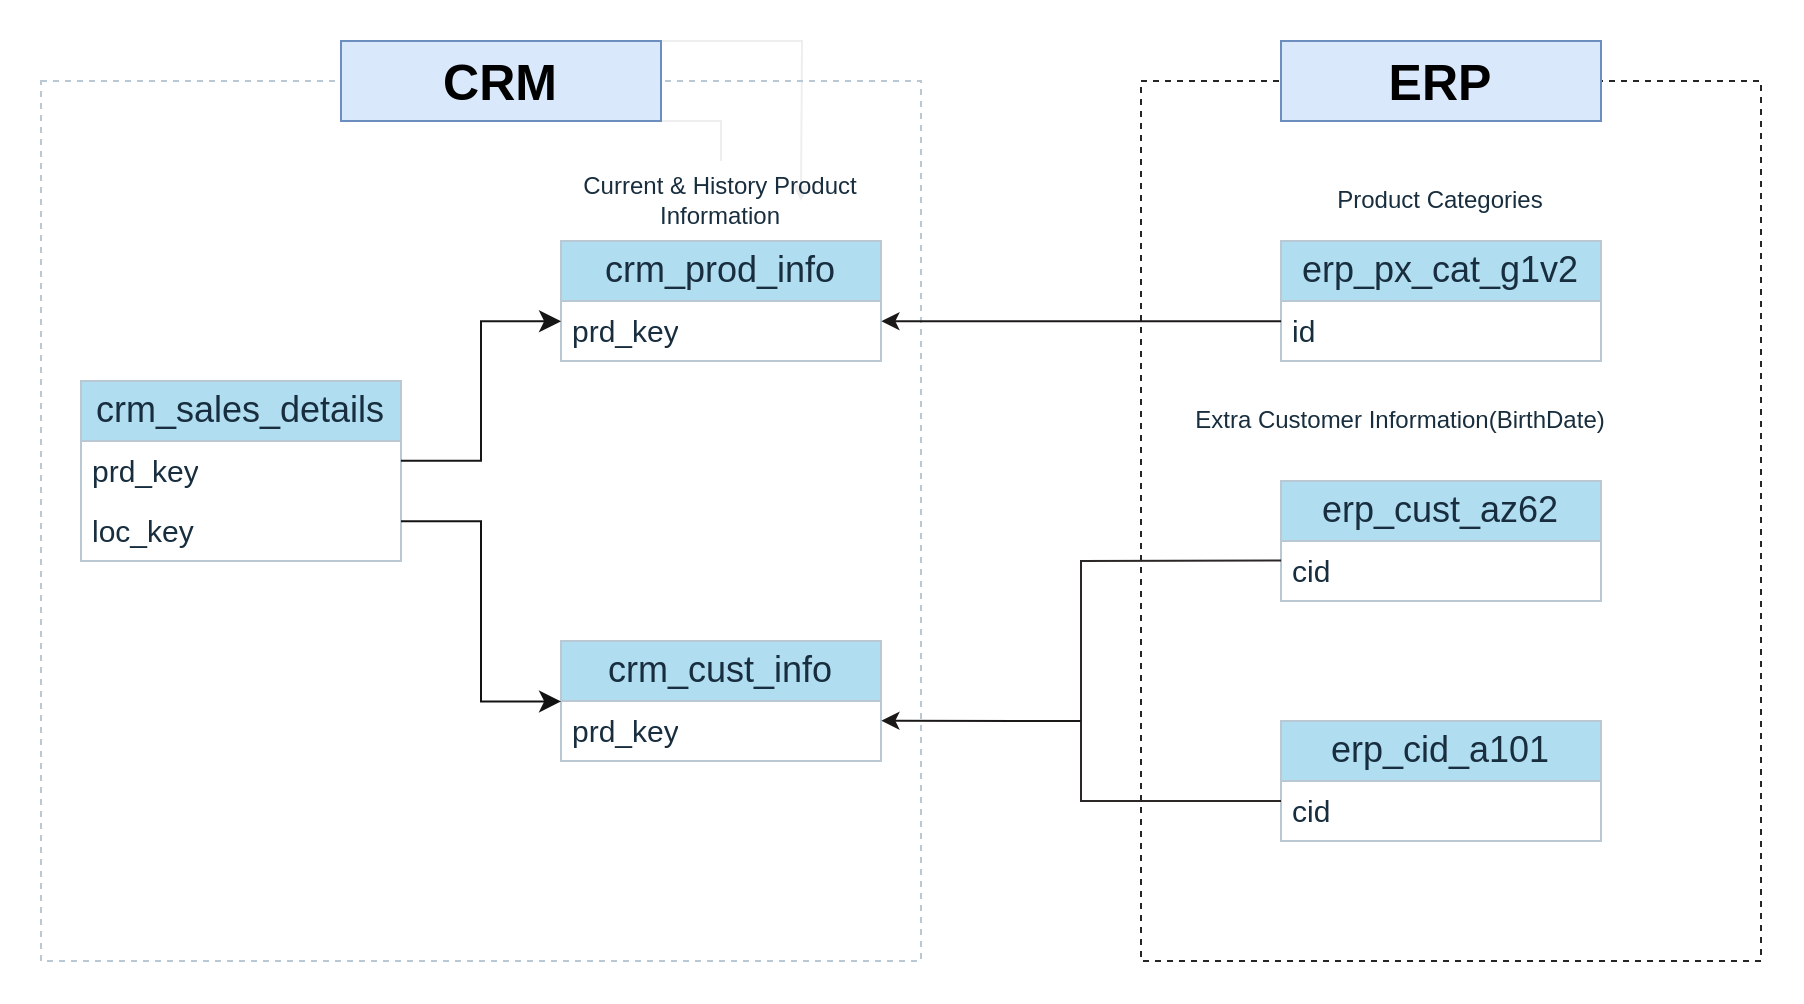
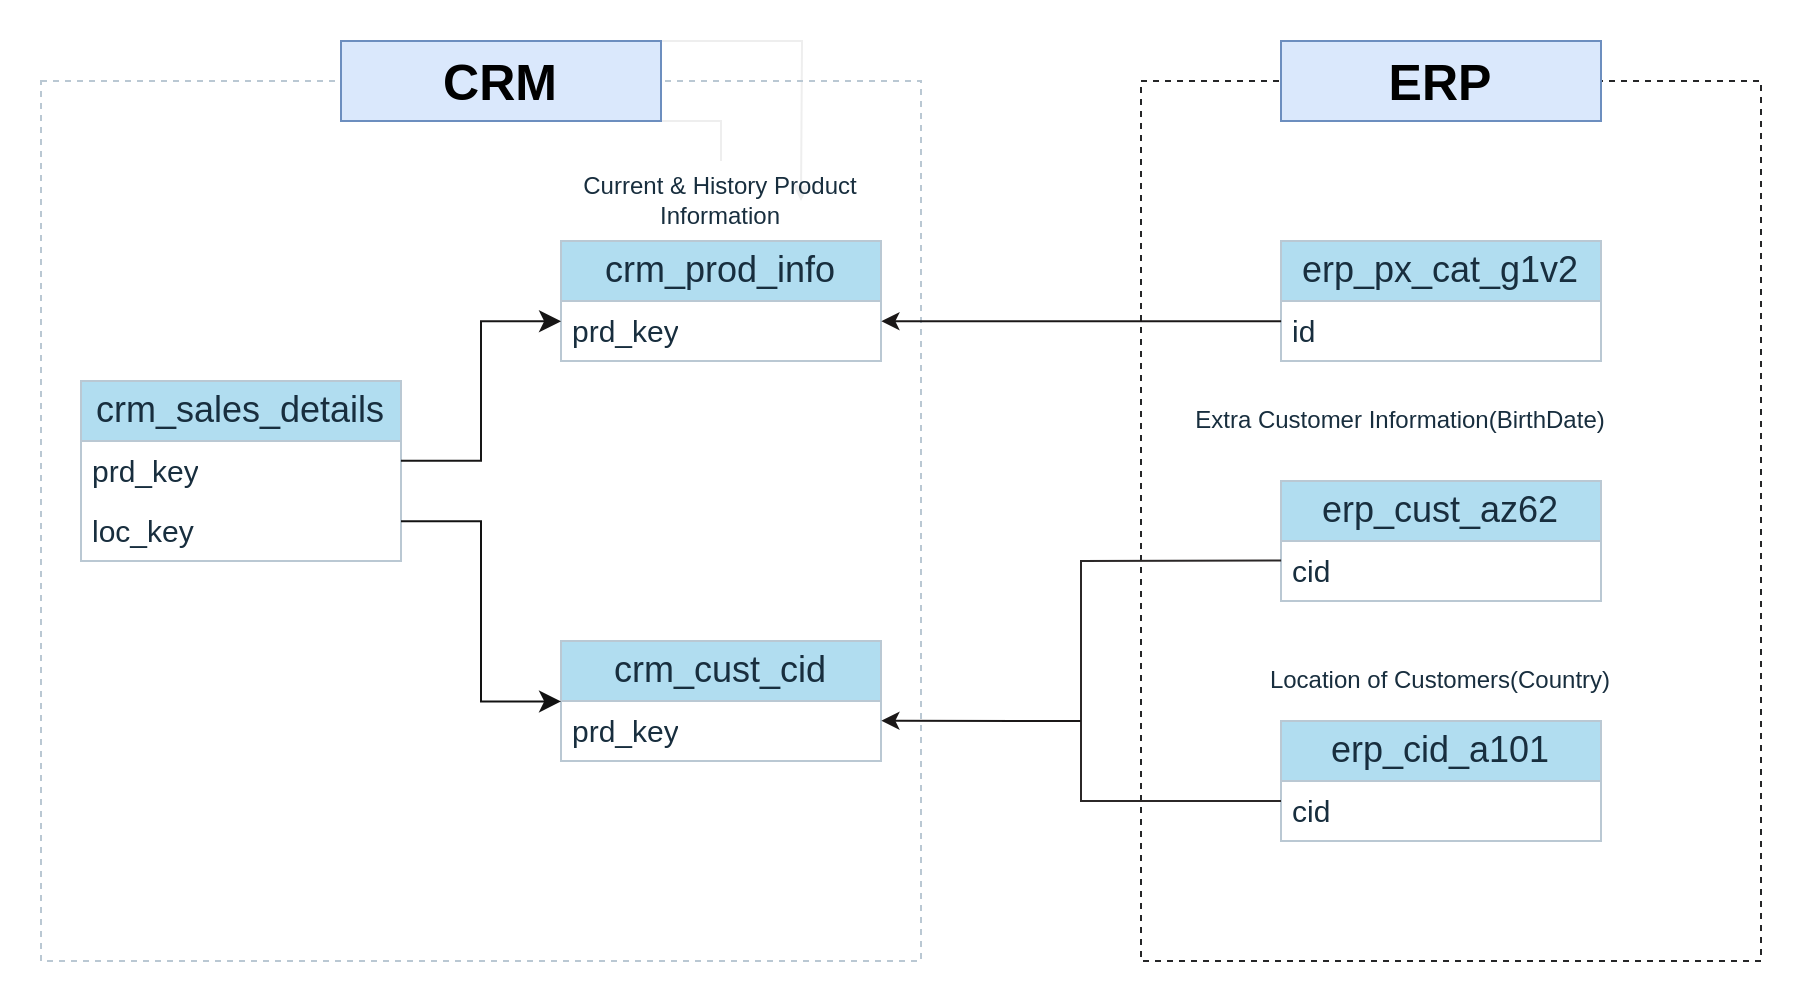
node "Product Categories": removed
node "crm_cust_info": label "crm_cust_info" -> "crm_cust_cid"
node "Location of Customers(Country)": added
